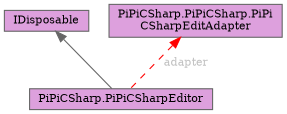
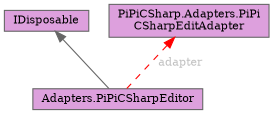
node "PiPiCSharp.PiPiCSharp.PiPi CSharpEditAdapter": label "PiPiCSharp.PiPiCSharp.PiPi CSharpEditAdapter" -> "PiPiCSharp.Adapters.PiPi CSharpEditAdapter"
node "PiPiCSharp.PiPiCSharpEditor": label "PiPiCSharp.PiPiCSharpEditor" -> "Adapters.PiPiCSharpEditor"
